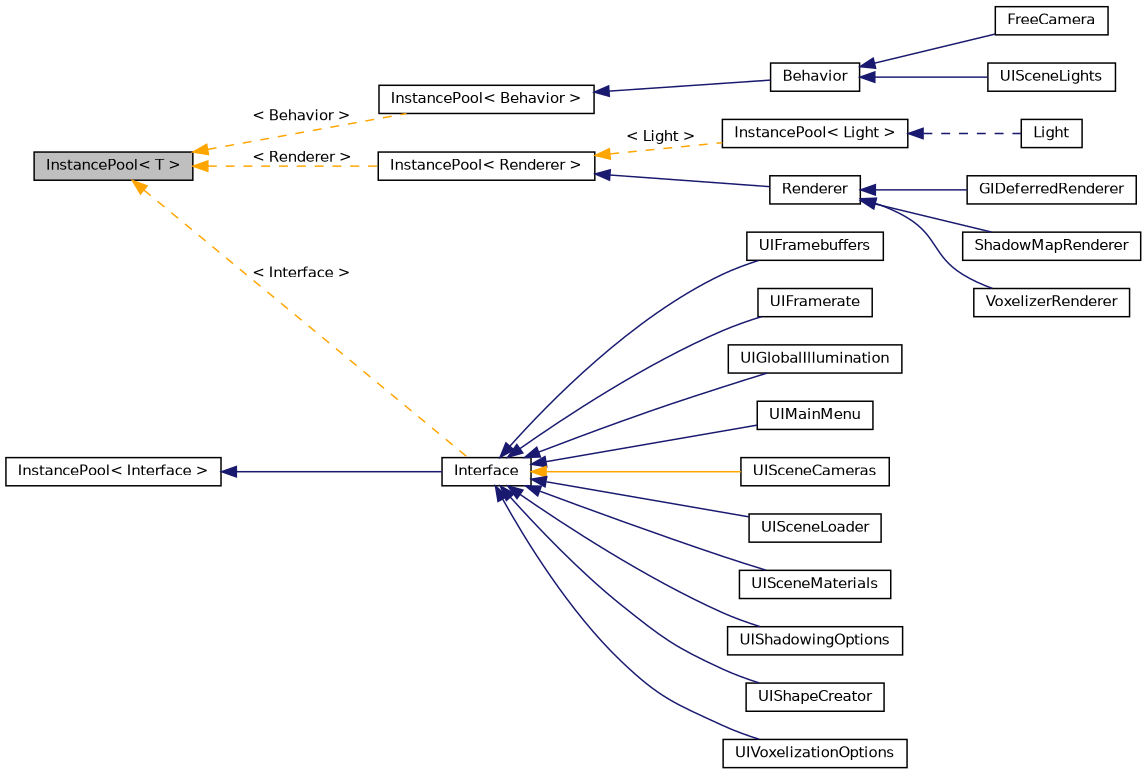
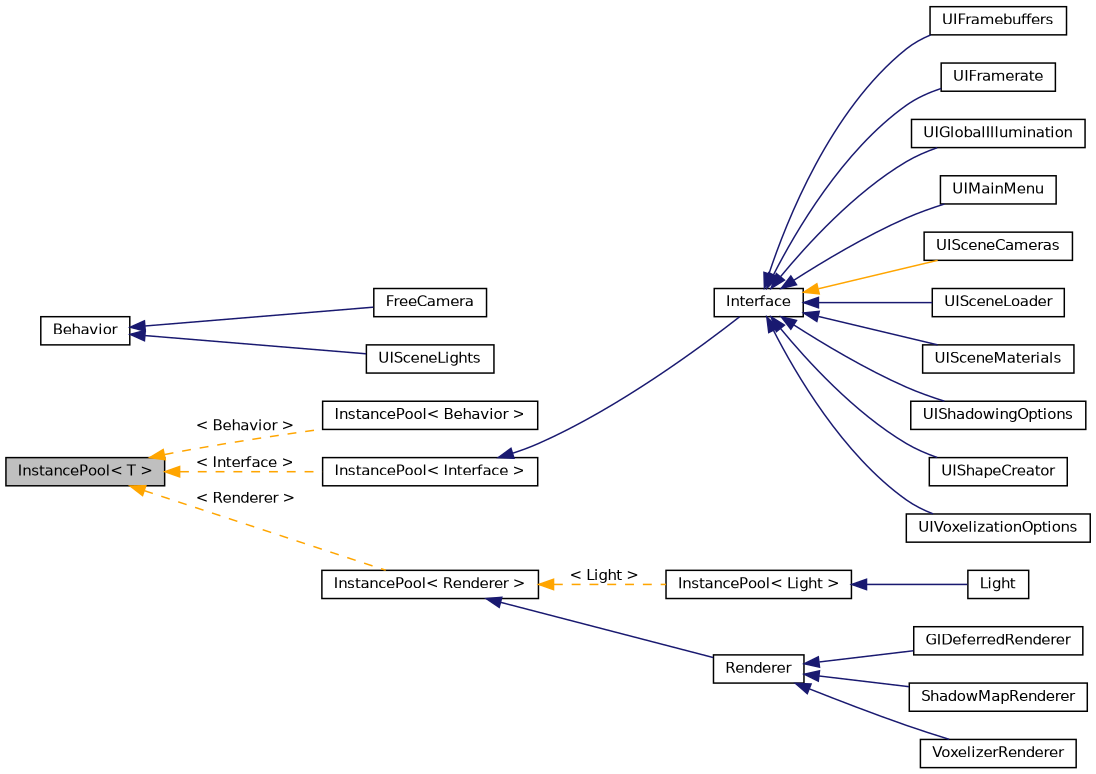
edge "Behavior" -> "InstancePool< Behavior >": removed
edge "Light" -> "InstancePool< Light >": style dashed -> solid
edge "Interface" -> "InstancePool< T >": now "InstancePool< Interface >" -> "InstancePool< T >"
